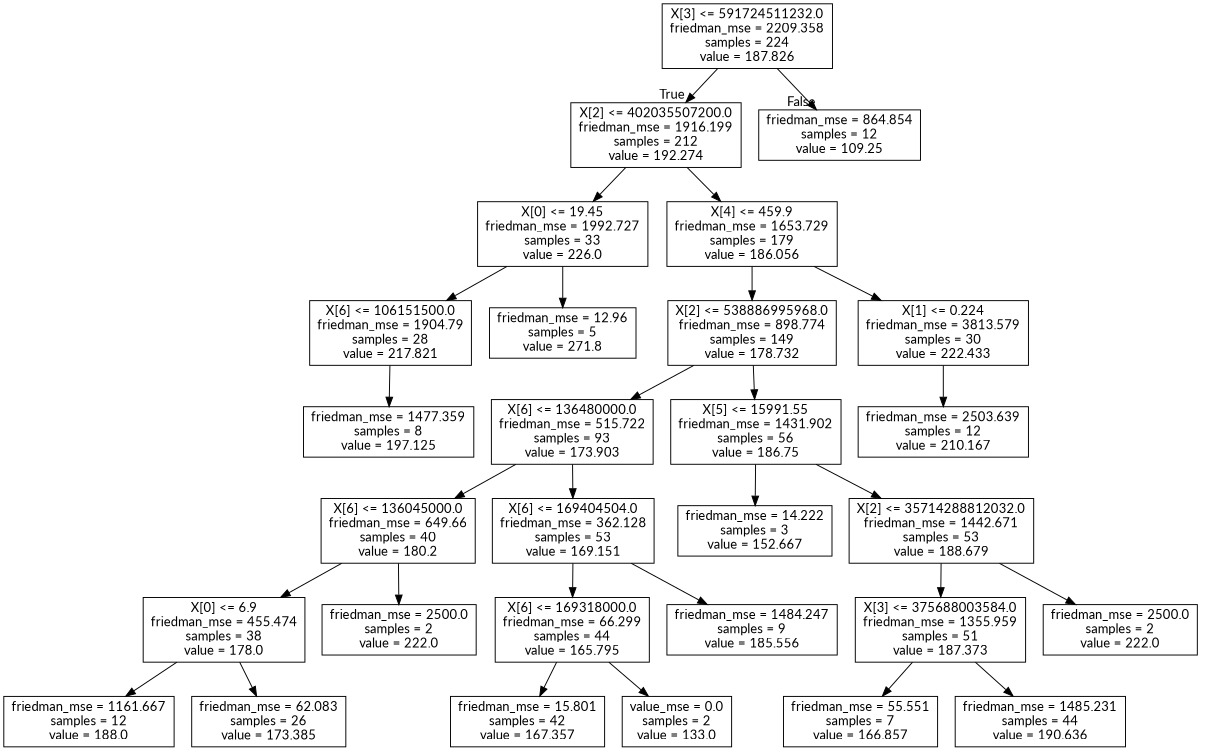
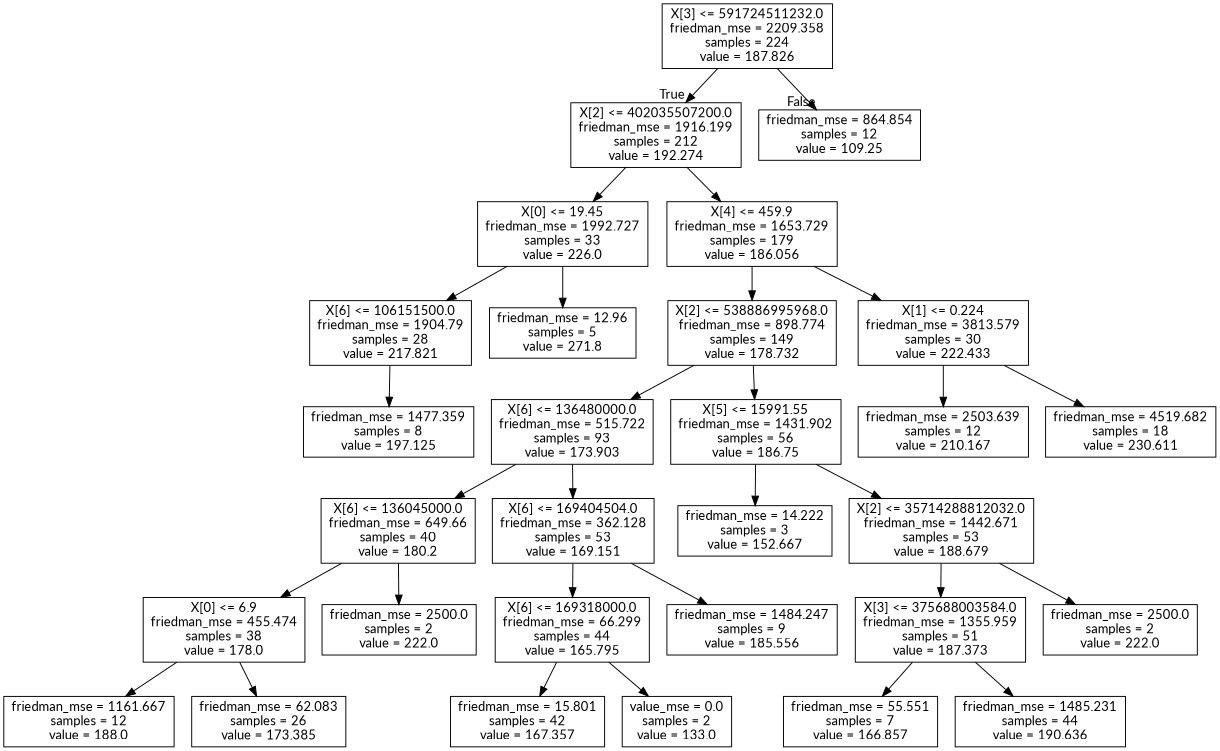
node "friedman_mse = 4519.682 samples = 18 value = 230.611": added
